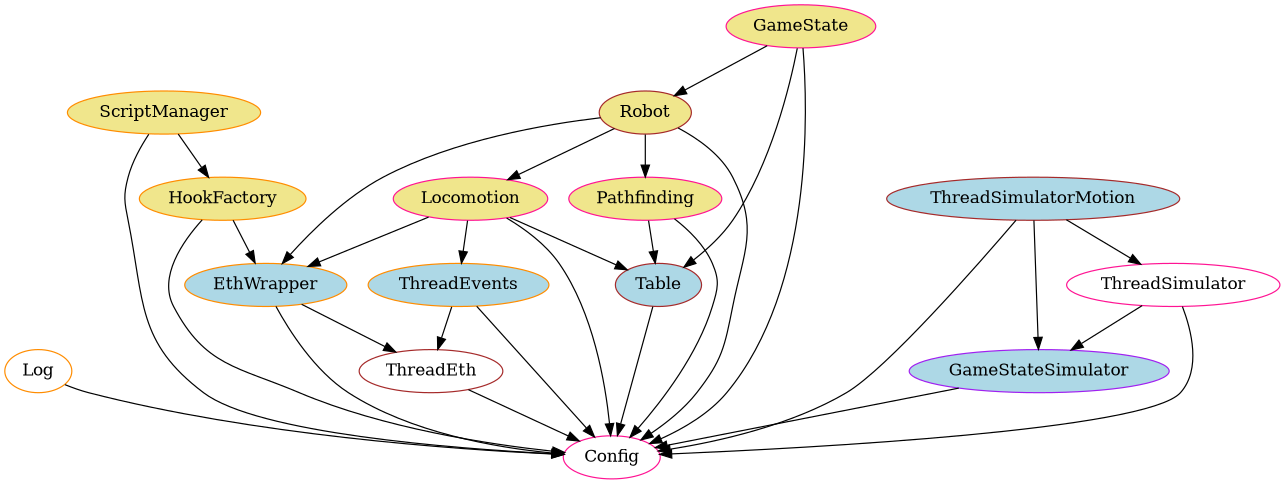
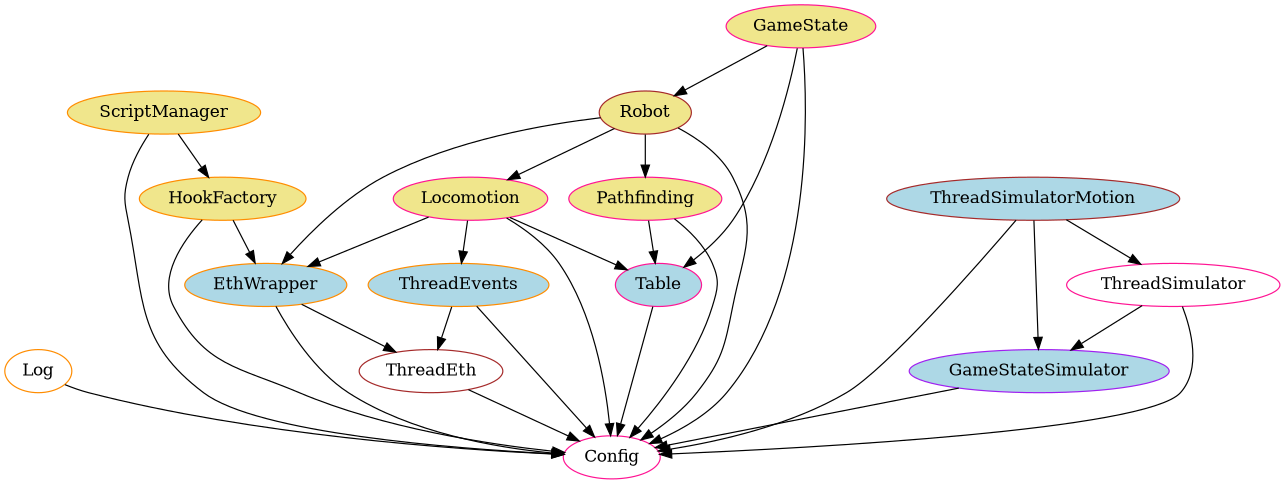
node "Table": color brown -> deeppink
